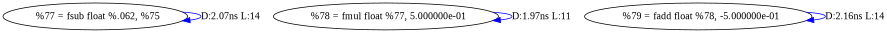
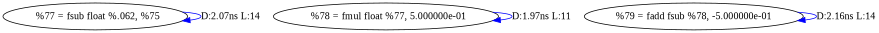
node "%79 = fadd float %78, -5.000000e-01": label "%79 = fadd float %78, -5.000000e-01" -> "%79 = fadd fsub %78, -5.000000e-01"
